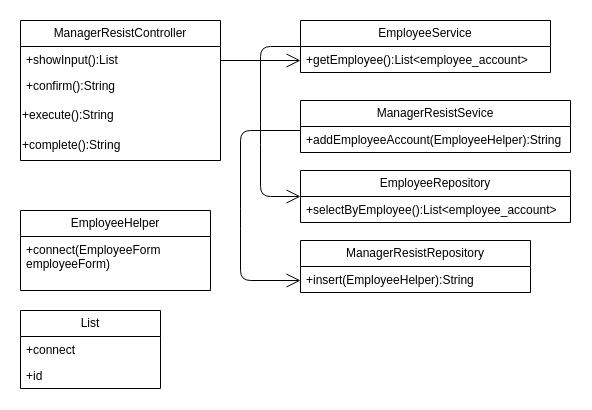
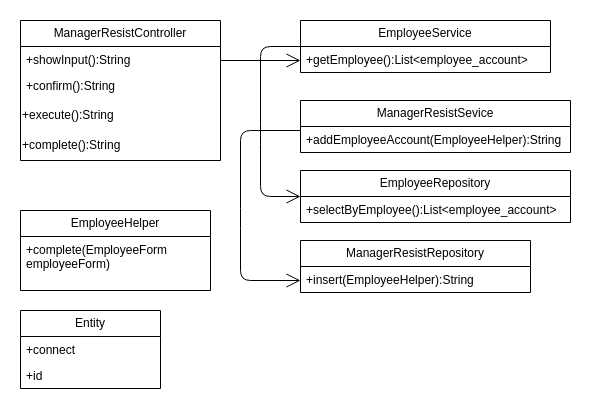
node "+showInput():List": label "+showInput():List" -> "+showInput():String"
node "+connect(EmployeeForm employeeForm)": label "+connect(EmployeeForm employeeForm)" -> "+complete(EmployeeForm employeeForm)"
node "List": label "List" -> "Entity"
